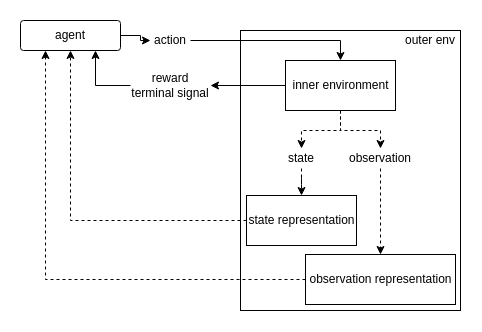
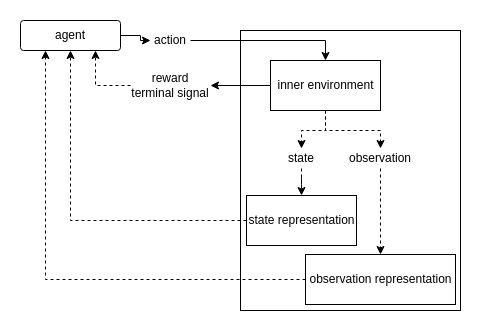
node "outer env": removed
edge "reward terminal signal" -> "agent": style solid -> dashed
node "inner environment": moved (341, 86) -> (326, 86)
